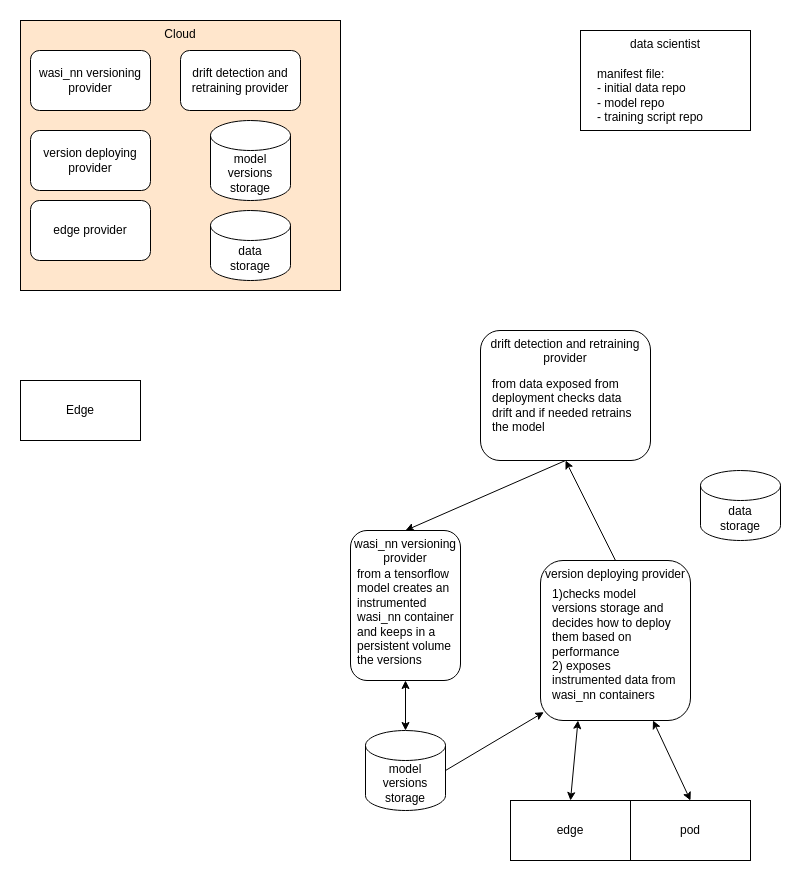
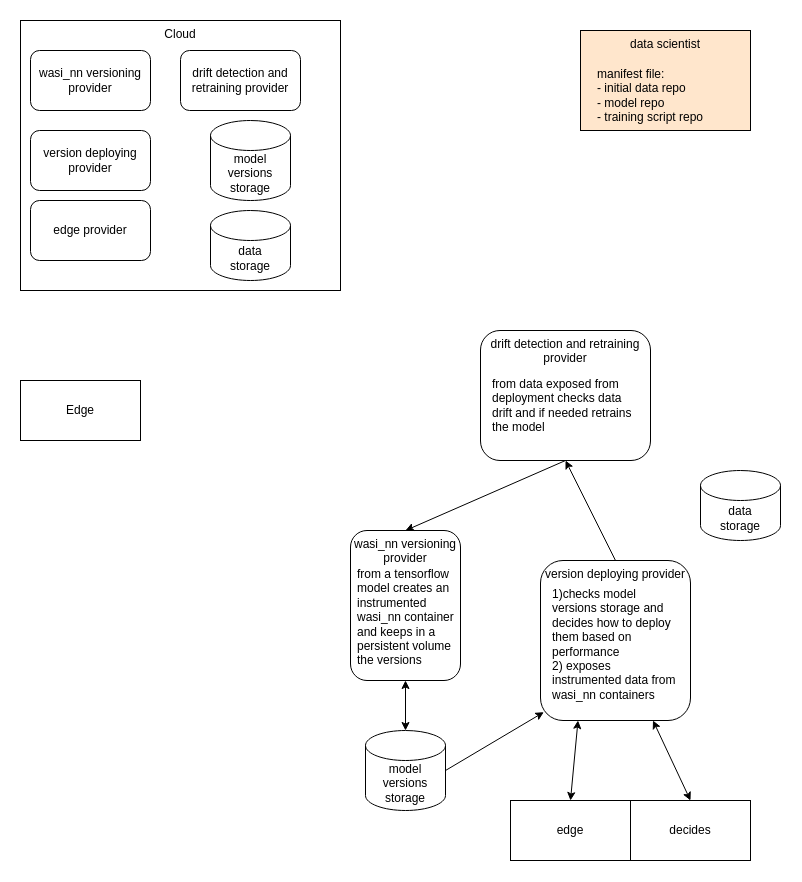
node "data scientist": fillcolor #ffffff -> #ffe6cc
node "Cloud": fillcolor #ffe6cc -> #ffffff
node "pod": label "pod" -> "decides"
